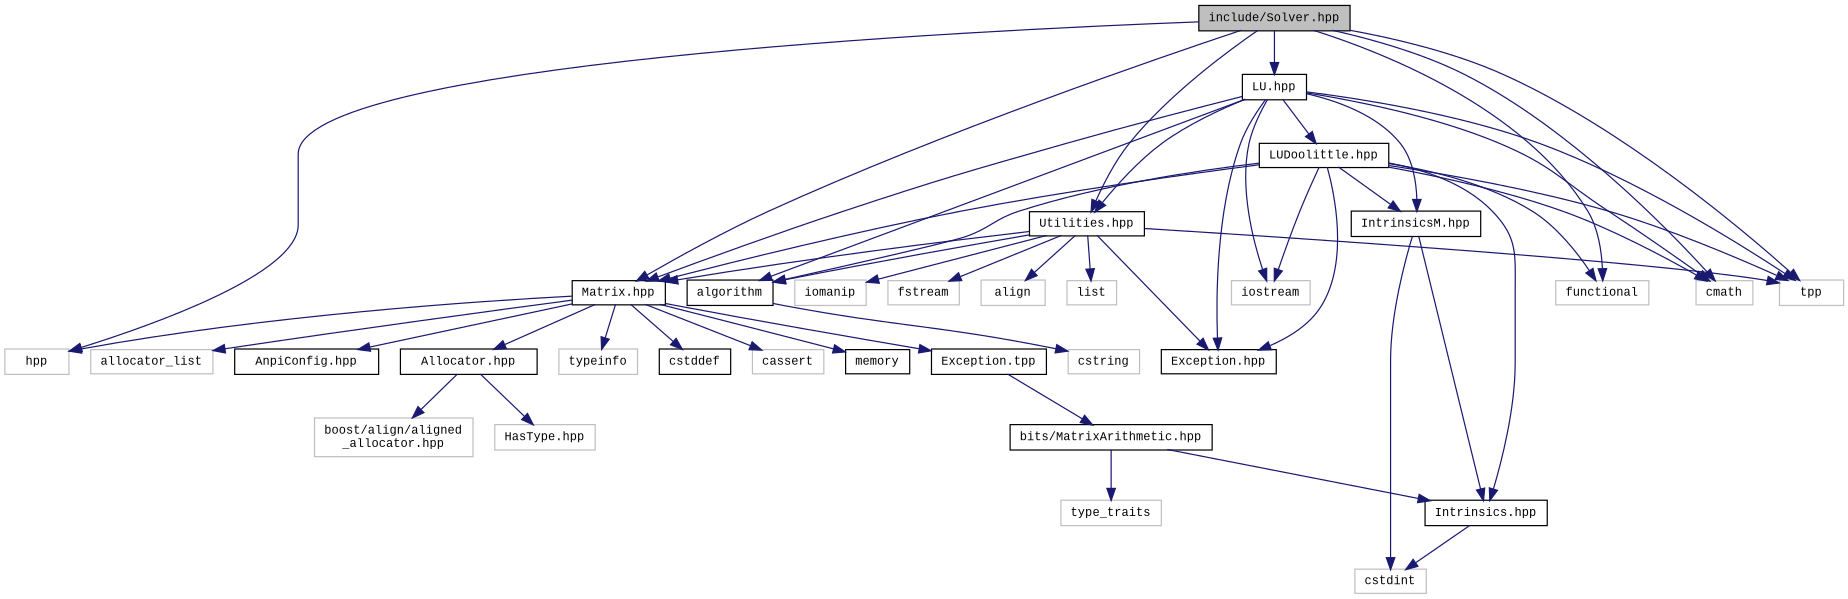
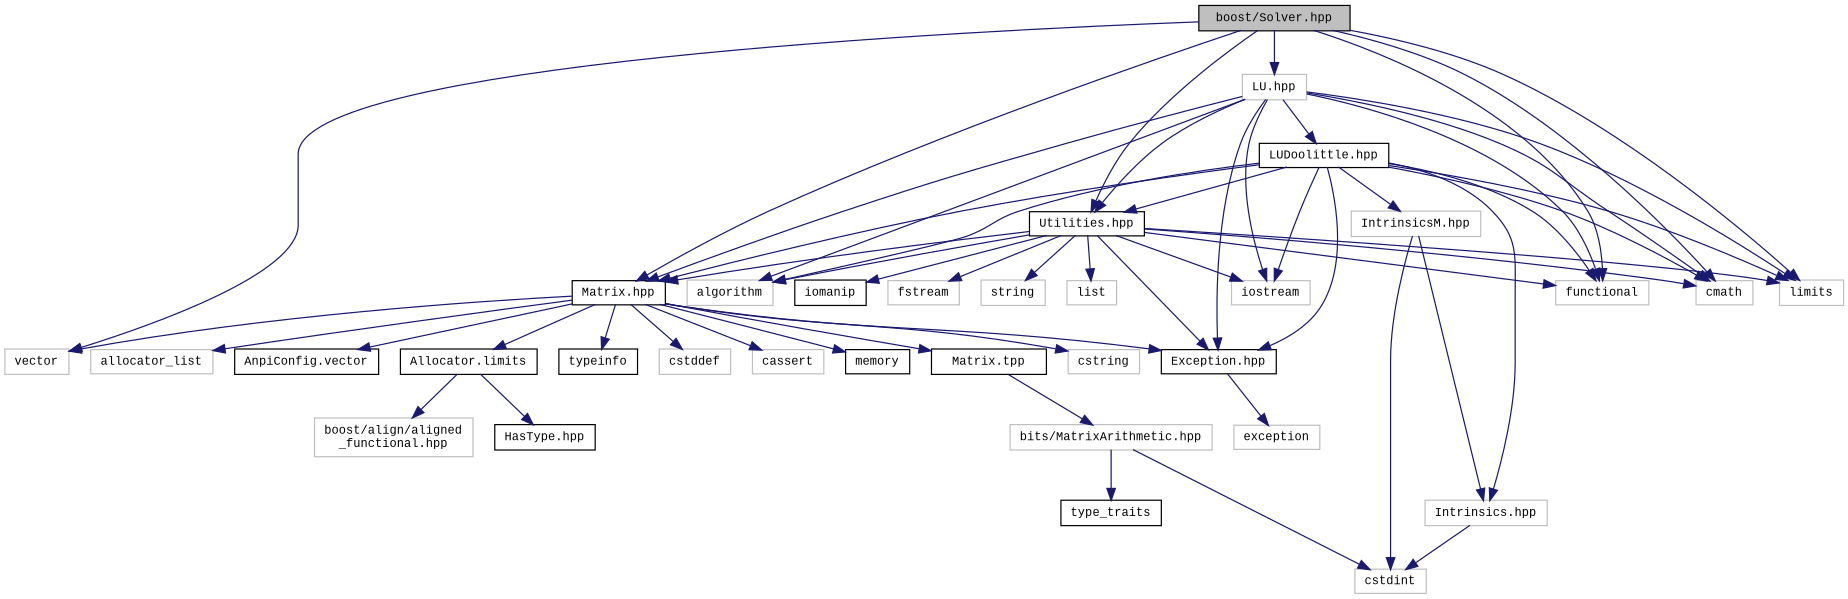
node "include/Solver.hpp": label "include/Solver.hpp" -> "boost/Solver.hpp"
node "LU.hpp": color black -> grey75
edge "LU.hpp" -> "IntrinsicsM.hpp": now "LU.hpp" -> "functional"
edge "LUDoolittle.hpp" -> "Utilities.hpp": added
node "IntrinsicsM.hpp": color black -> grey75
edge "Utilities.hpp" -> "iostream": added
edge "Utilities.hpp" -> "functional": added
edge "Utilities.hpp" -> "cmath": added
node "algorithm": color black -> grey75
node "iomanip": color grey75 -> black
node "align": label "align" -> "string"
node "tpp": label "tpp" -> "limits"
edge "algorithm" -> "cstring": now "Matrix.hpp" -> "cstring"
edge "Matrix.hpp" -> "Exception.hpp": added
node "hpp": label "hpp" -> "vector"
node "AnpiConfig.hpp": label "AnpiConfig.hpp" -> "AnpiConfig.vector"
node "Allocator.hpp": label "Allocator.hpp" -> "Allocator.limits"
node "typeinfo": color grey75 -> black
node "cstddef": color black -> grey75
node "Exception.tpp": label "Exception.tpp" -> "Matrix.tpp"
node "boost/align/aligned _allocator.hpp": label "boost/align/aligned _allocator.hpp" -> "boost/align/aligned _functional.hpp"
node "HasType.hpp": color grey75 -> black
node "bits/MatrixArithmetic.hpp": color black -> grey75
node "exception": added
edge "bits/MatrixArithmetic.hpp" -> "Intrinsics.hpp": now "bits/MatrixArithmetic.hpp" -> "cstdint"
node "type_traits": color grey75 -> black
node "Intrinsics.hpp": color black -> grey75
